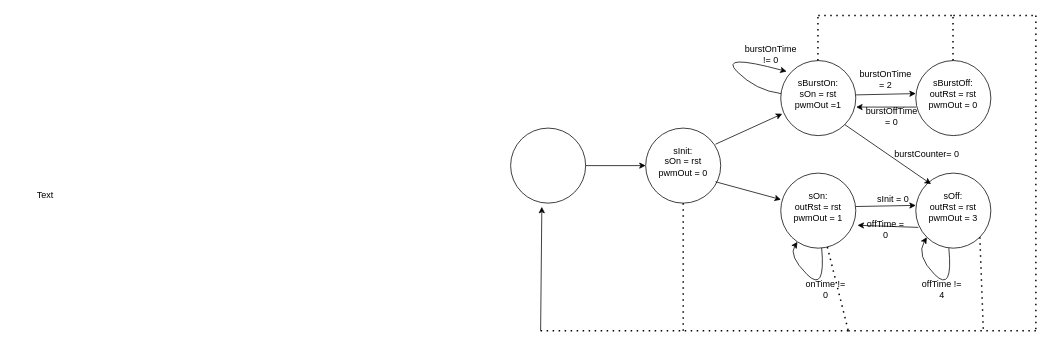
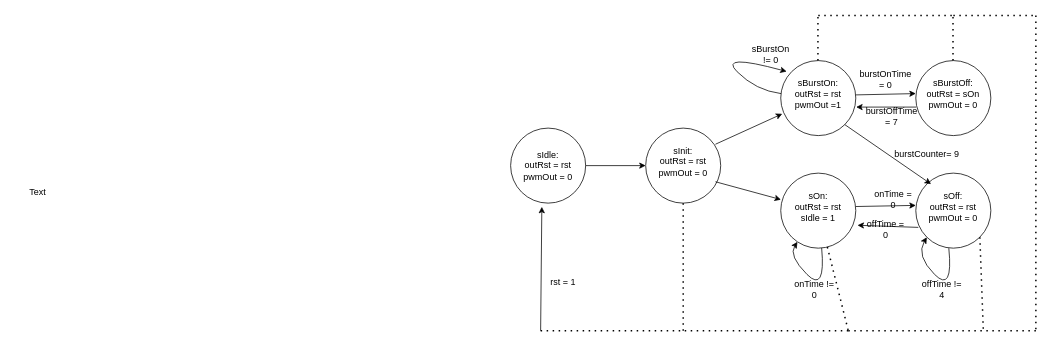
node "burstOnTime != 0": label "burstOnTime != 0" -> "sBurstOn != 0"
node "burstOnTime = 2": label "burstOnTime = 2" -> "burstOnTime = 0"
node "sBurstOn: sOn = rst pwmOut =1": label "sBurstOn: sOn = rst pwmOut =1" -> "sBurstOn: outRst = rst pwmOut =1"
node "sBurstOff: outRst = rst pwmOut = 0": label "sBurstOff: outRst = rst pwmOut = 0" -> "sBurstOff: outRst = sOn pwmOut = 0"
node "burstOffTime = 0": label "burstOffTime = 0" -> "burstOffTime = 7"
node "burstCounter= 0": label "burstCounter= 0" -> "burstCounter= 9"
node "sInit: sOn = rst pwmOut = 0": label "sInit: sOn = rst pwmOut = 0" -> "sInit: outRst = rst pwmOut = 0"
node "sIdle: outRst = rst pwmOut = 0": added
node "Text": moved (45, 195) -> (38, 192)
node "sInit = 0": label "sInit = 0" -> "onTime = 0"
node "sOn: outRst = rst pwmOut = 1": label "sOn: outRst = rst pwmOut = 1" -> "sOn: outRst = rst sIdle = 1"
node "sOff: outRst = rst pwmOut = 3": label "sOff: outRst = rst pwmOut = 3" -> "sOff: outRst = rst pwmOut = 0"
node "rst = 1": added
node "onTime != 0": moved (825, 289) -> (814, 289)
